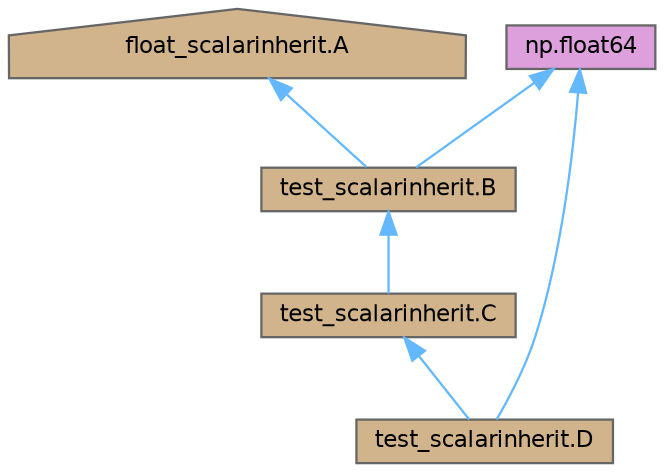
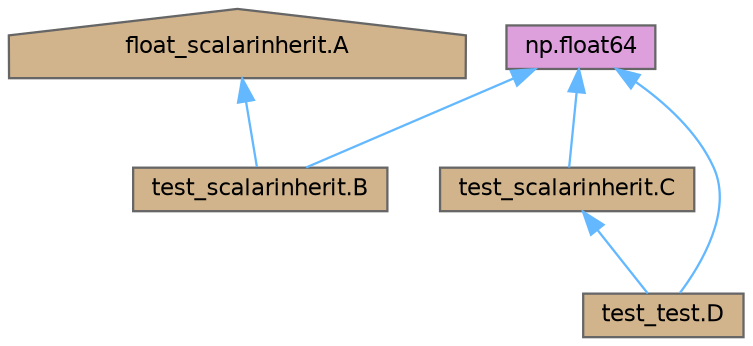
edge "test_scalarinherit.C" -> "test_scalarinherit.B": now "test_scalarinherit.C" -> "np.float64"
node "test_scalarinherit.D": label "test_scalarinherit.D" -> "test_test.D"
